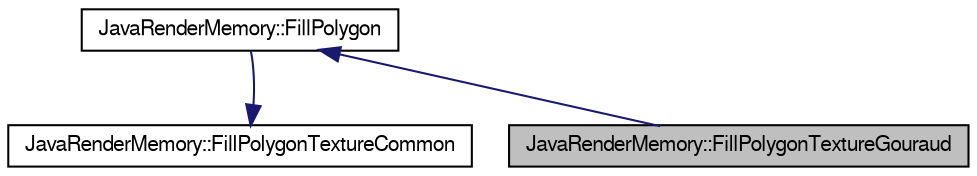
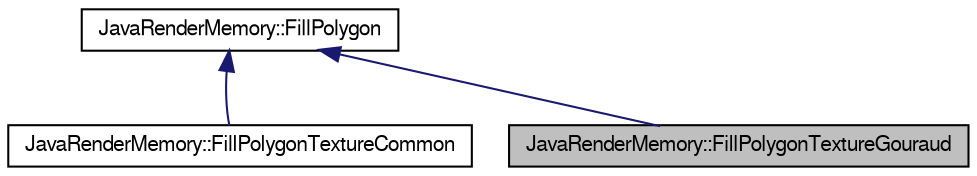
edge "JavaRenderMemory::FillPolygon" -> "JavaRenderMemory::FillPolygonTextureCommon": reversed
